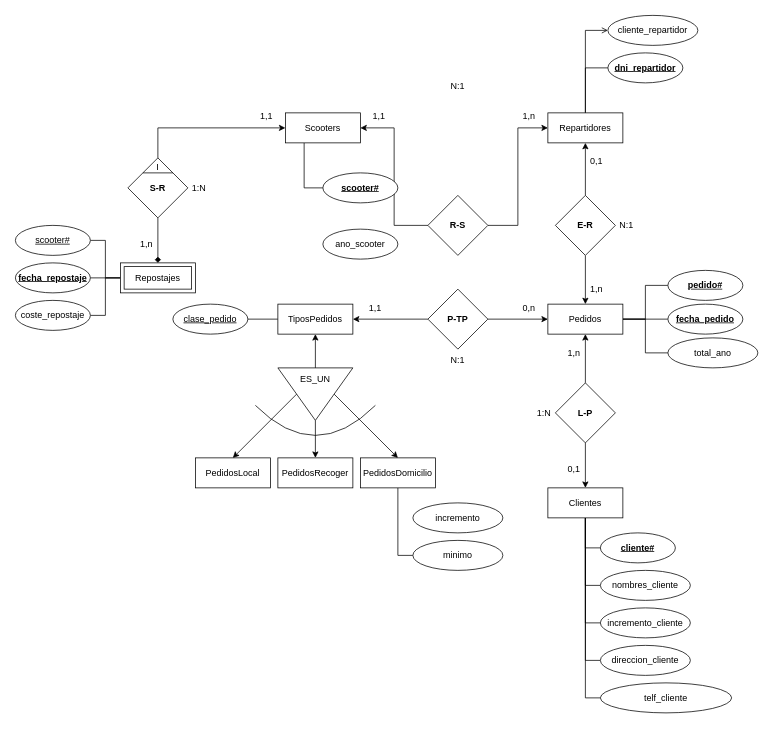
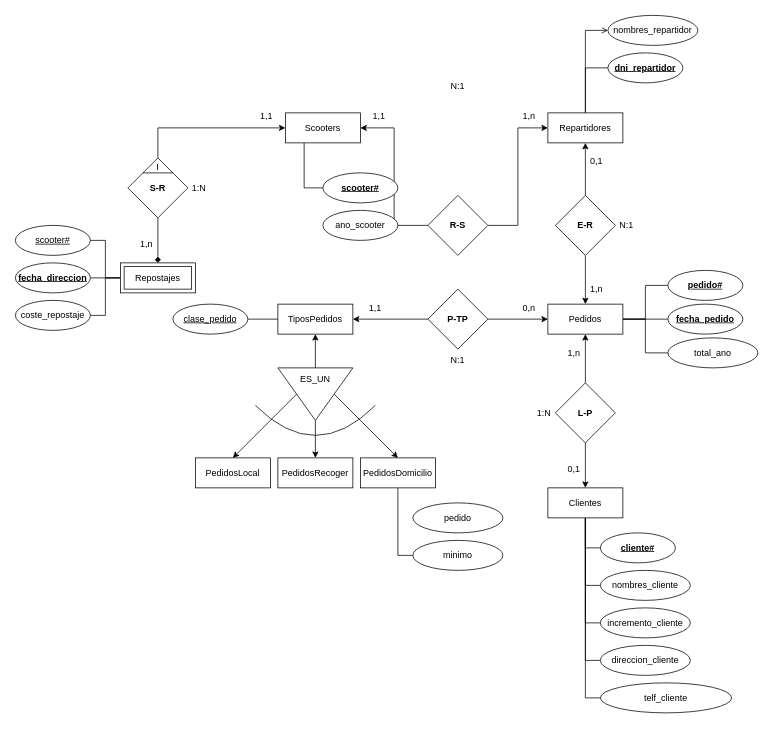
node "cliente_repartidor": label "cliente_repartidor" -> "nombres_repartidor"
node "ano_scooter": moved (360, 244) -> (360, 225)
node "fecha_repostaje": label "fecha_repostaje" -> "fecha_direccion"
node "incremento": label "incremento" -> "pedido"
